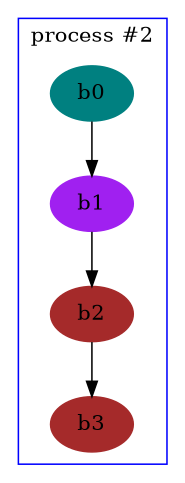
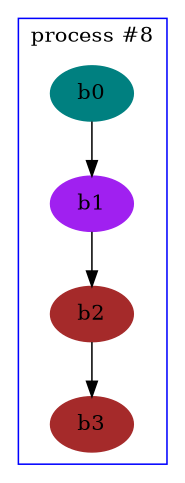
cluster "process #2": label "process #2" -> "process #8"
